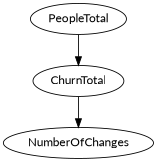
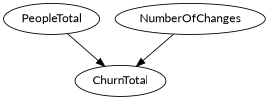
edge "ChurnTotal" -> "NumberOfChanges": reversed
